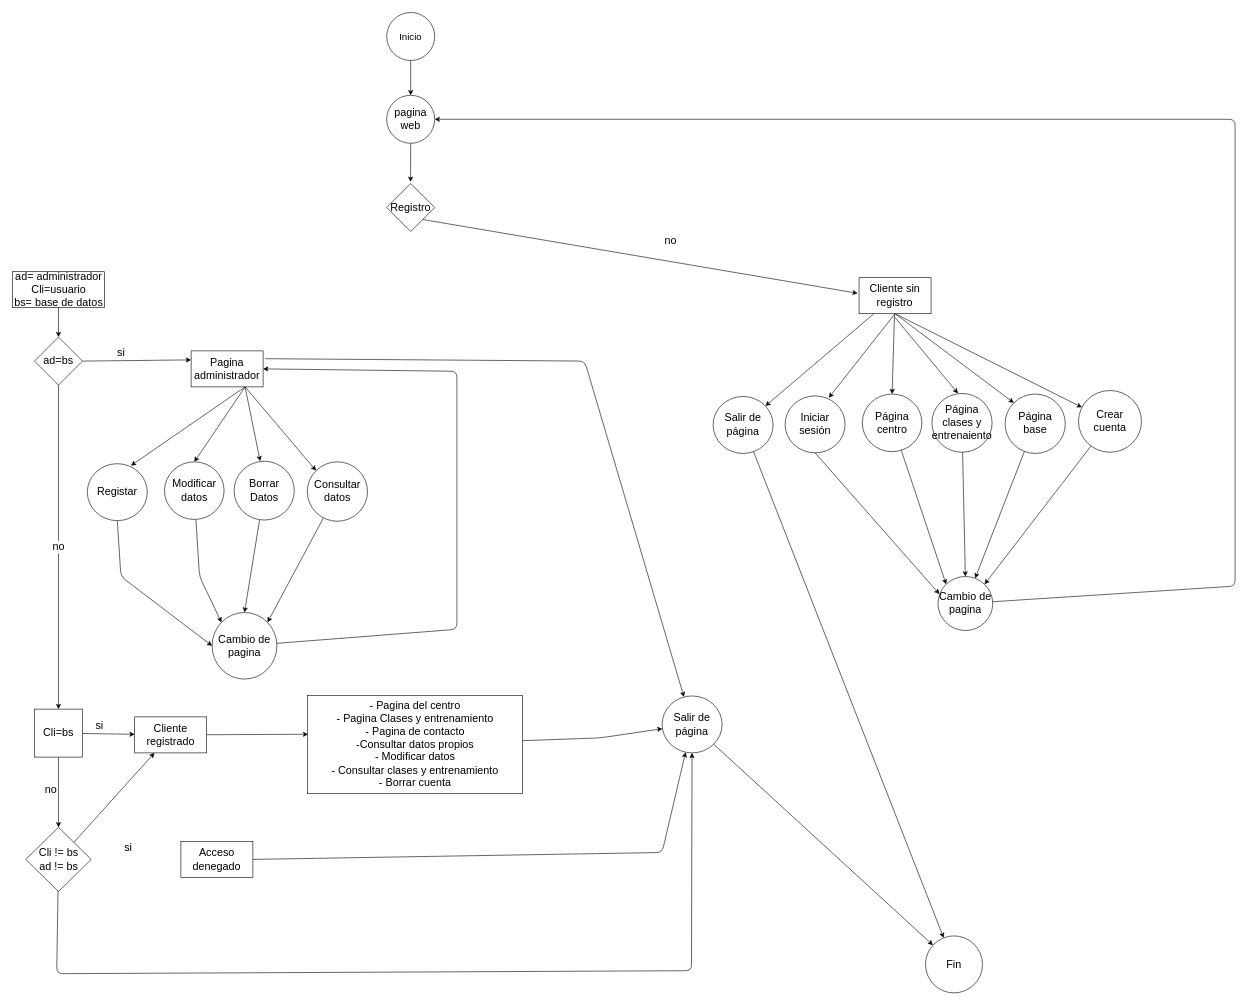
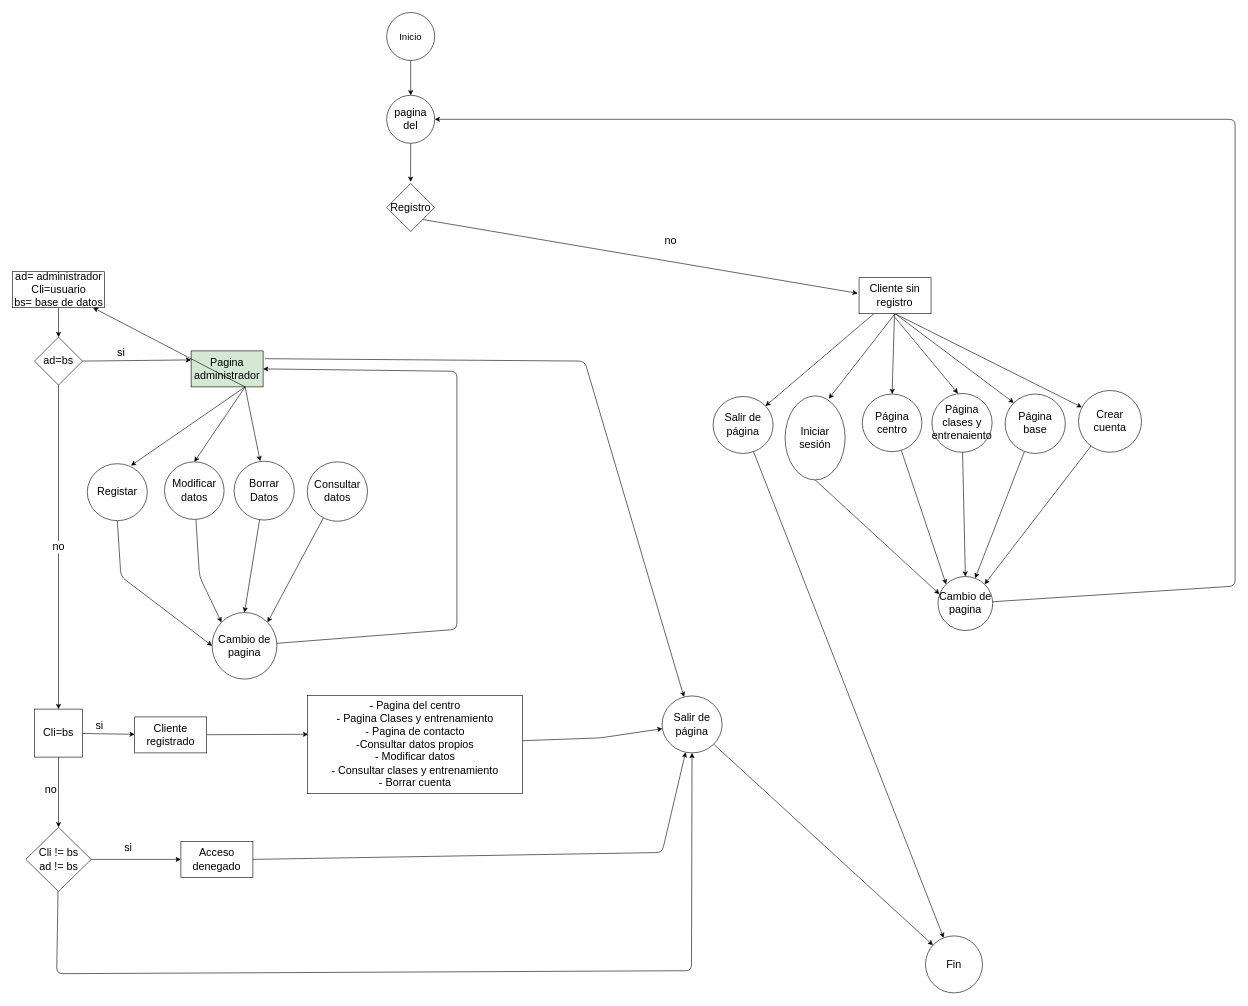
node "pagina web": label "pagina web" -> "pagina del"
node "Pagina administrador": fillcolor #ffffff -> #d5e8d4
node "Iniciar sesión": size 60x57 -> 60x84
edge "Pagina administrador" -> "Consultar datos": now "Pagina administrador" -> "ad= administrador Cli=usuario bs= base de datos"
edge "Cli != bs ad != bs" -> "Cliente registrado": now "Cli != bs ad != bs" -> "Acceso denegado"
